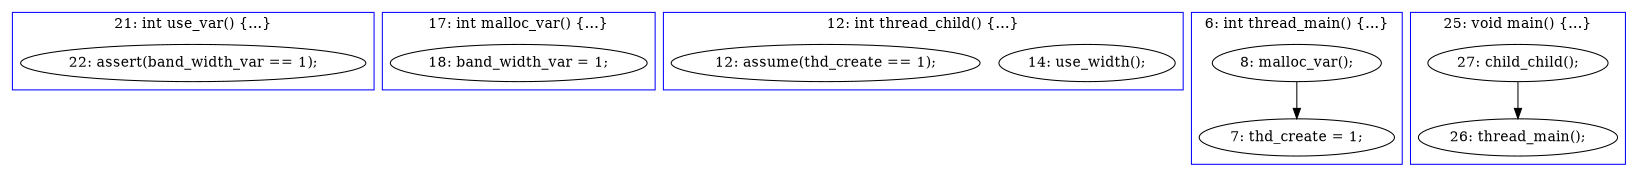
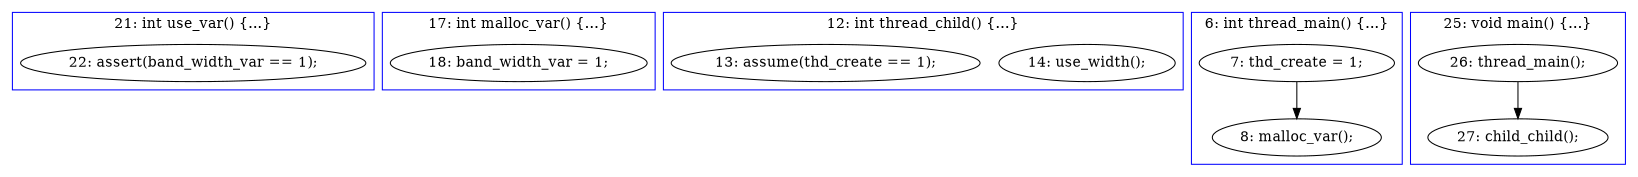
node "12: assume(thd_create == 1);": label "12: assume(thd_create == 1);" -> "13: assume(thd_create == 1);"
edge "8: malloc_var();" -> "7: thd_create = 1;": reversed
edge "27: child_child();" -> "26: thread_main();": reversed
